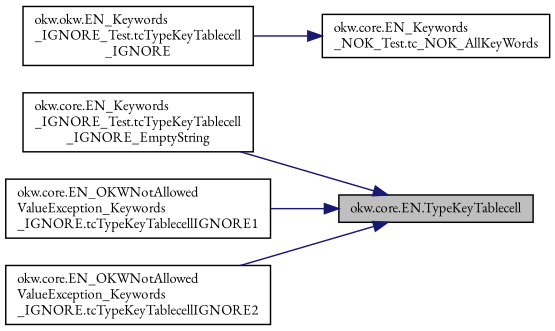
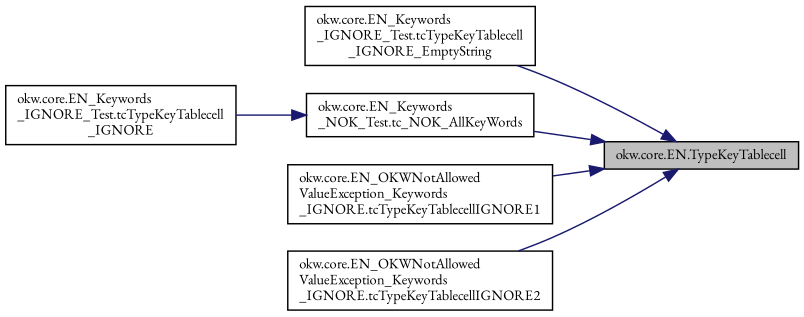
node "okw.okw.EN_Keywords _IGNORE_Test.tcTypeKeyTablecell _IGNORE": label "okw.okw.EN_Keywords _IGNORE_Test.tcTypeKeyTablecell _IGNORE" -> "okw.core.EN_Keywords _IGNORE_Test.tcTypeKeyTablecell _IGNORE"
edge "okw.core.EN_Keywords _NOK_Test.tc_NOK_AllKeyWords" -> "okw.core.EN.TypeKeyTablecell": added
